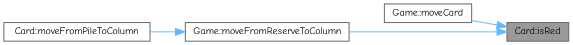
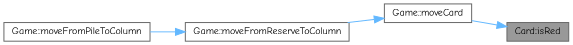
node "Card::moveFromPileToColumn": label "Card::moveFromPileToColumn" -> "Game::moveFromPileToColumn"
edge "Game::moveFromReserveToColumn" -> "Card::isRed": now "Game::moveFromReserveToColumn" -> "Game::moveCard"
